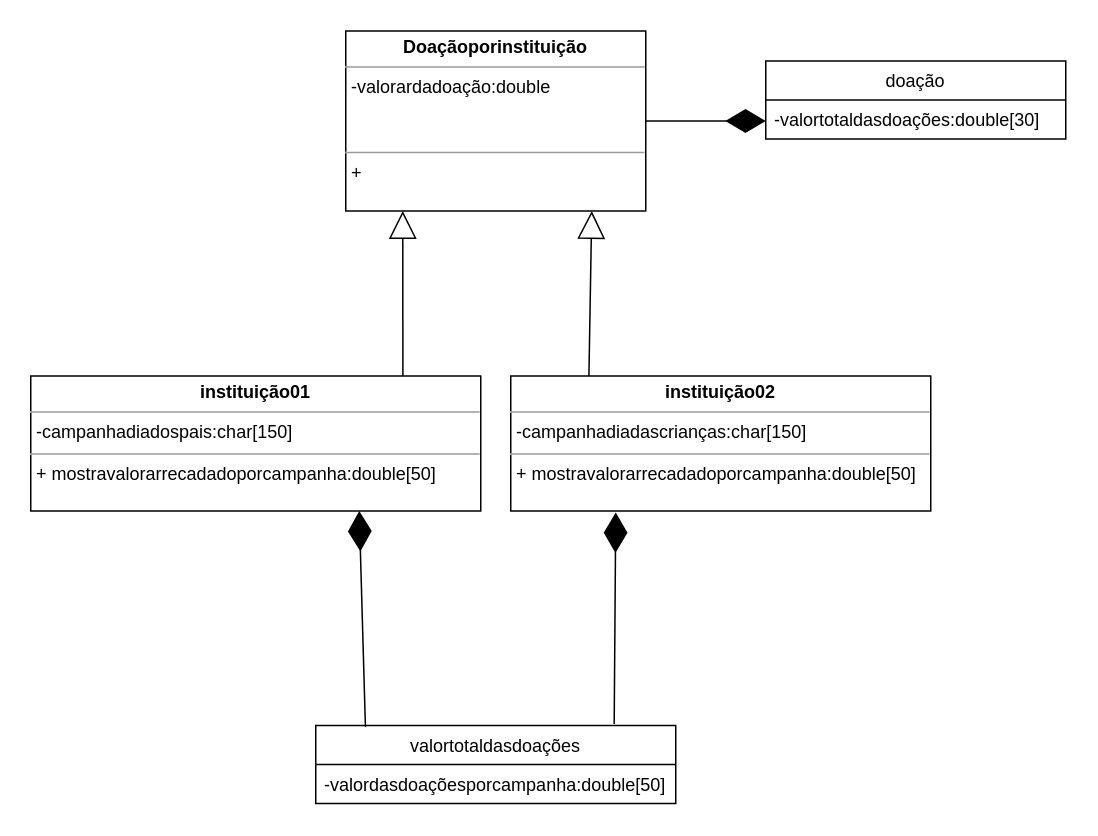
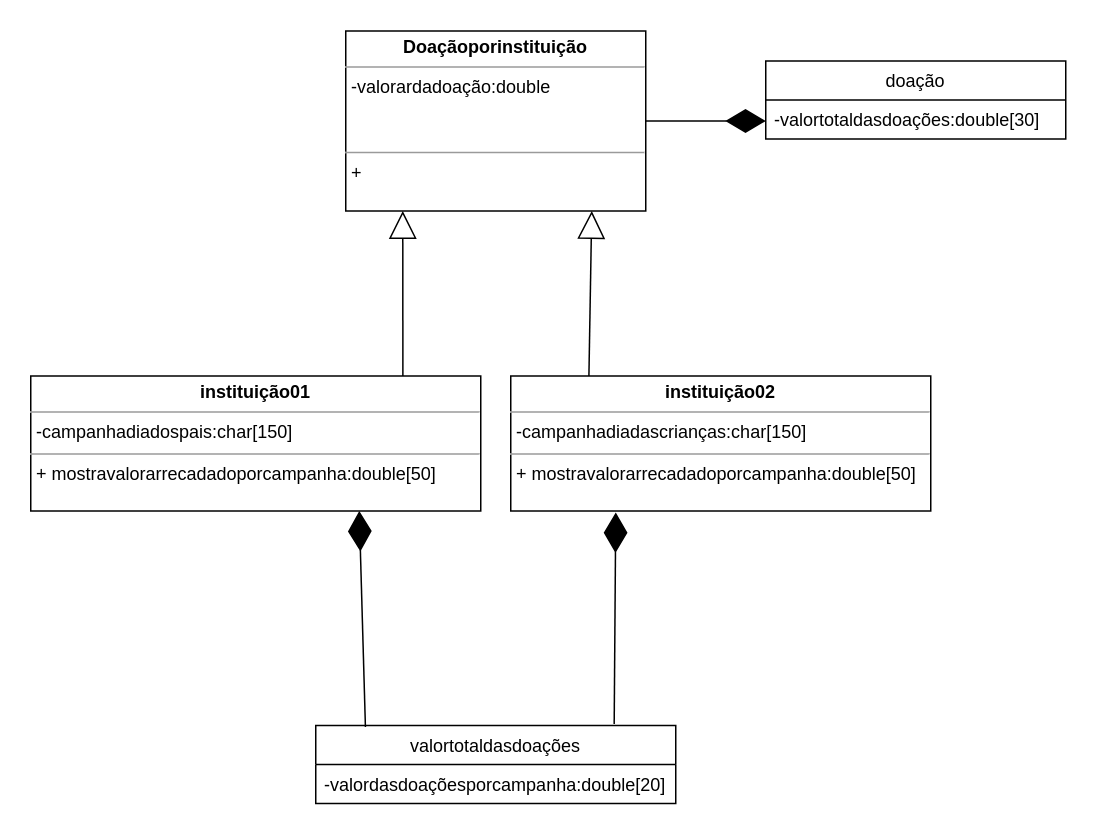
node "-valordasdoaçõesporcampanha:double[50]": label "-valordasdoaçõesporcampanha:double[50]" -> "-valordasdoaçõesporcampanha:double[20]"
